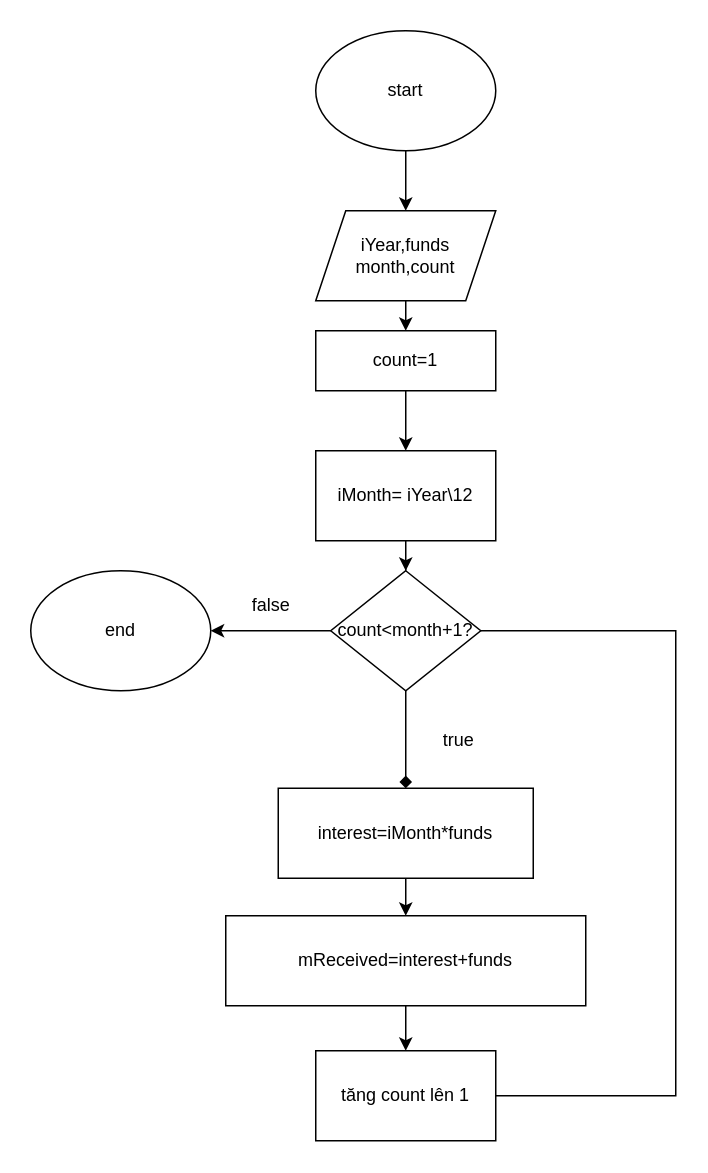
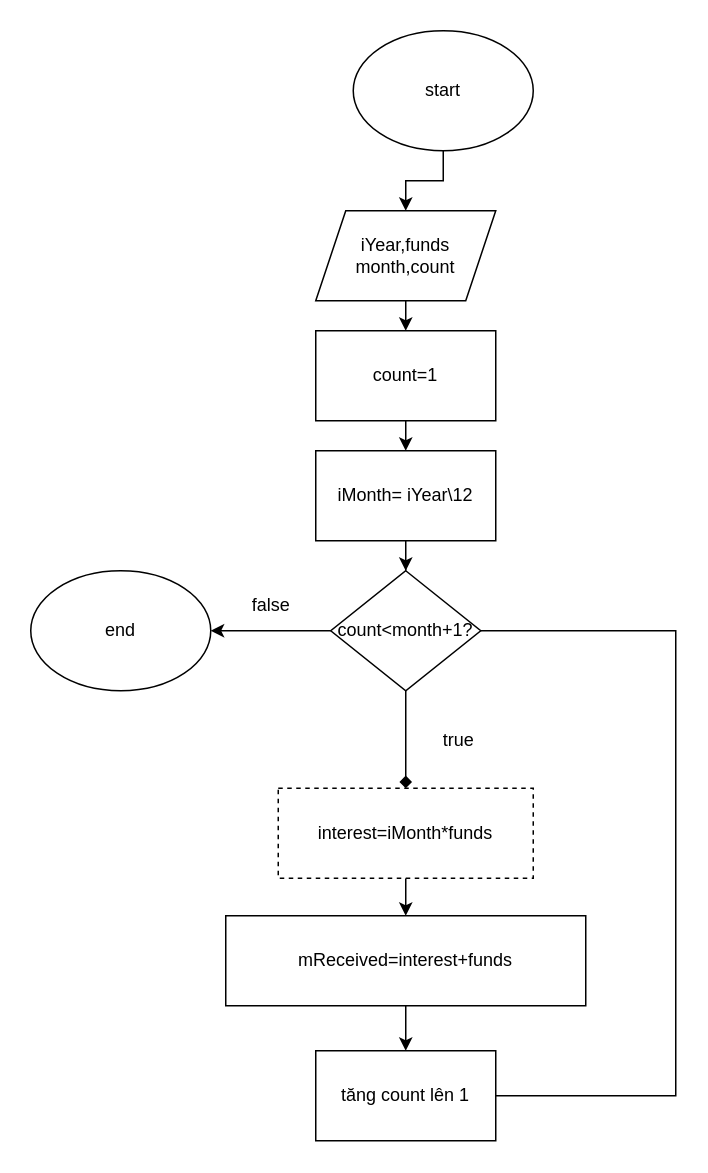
node "start": moved (406, 91) -> (443, 91)
node "count=1": size 180x60 -> 180x90
node "interest=iMonth*funds": style solid -> dashed
